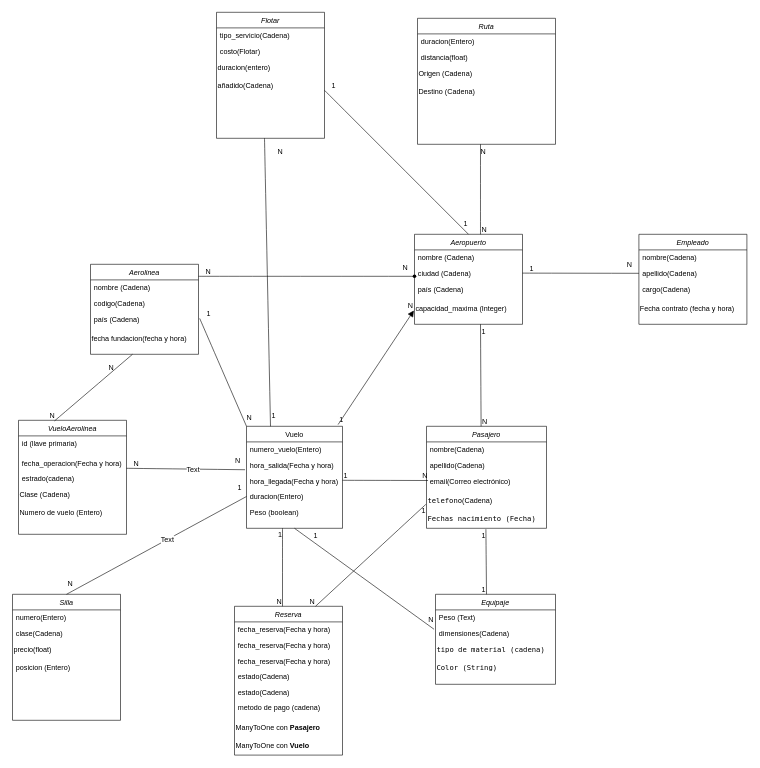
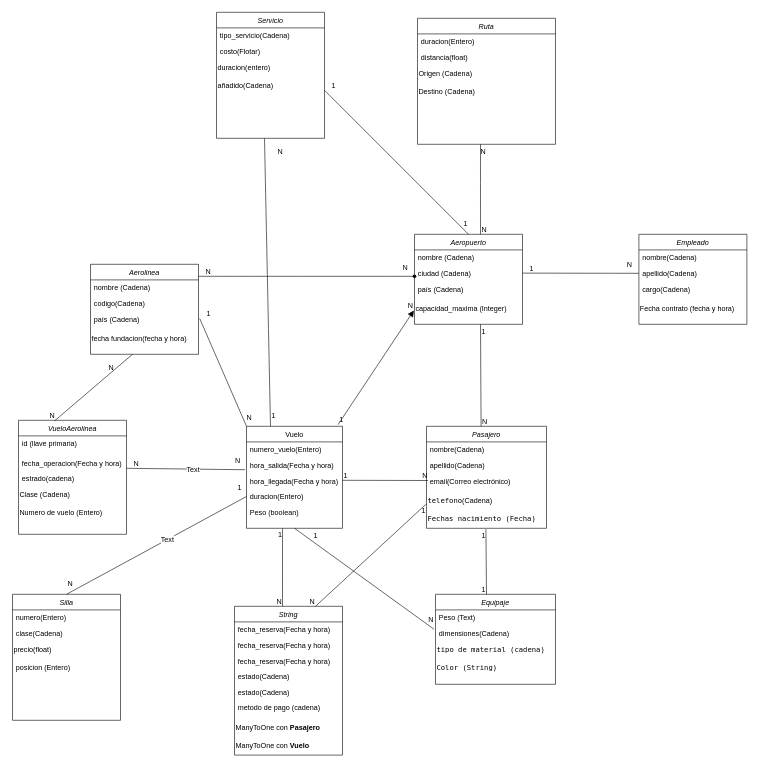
node "Flotar": label "Flotar" -> "Servicio"
node "Reserva": label "Reserva" -> "String"
